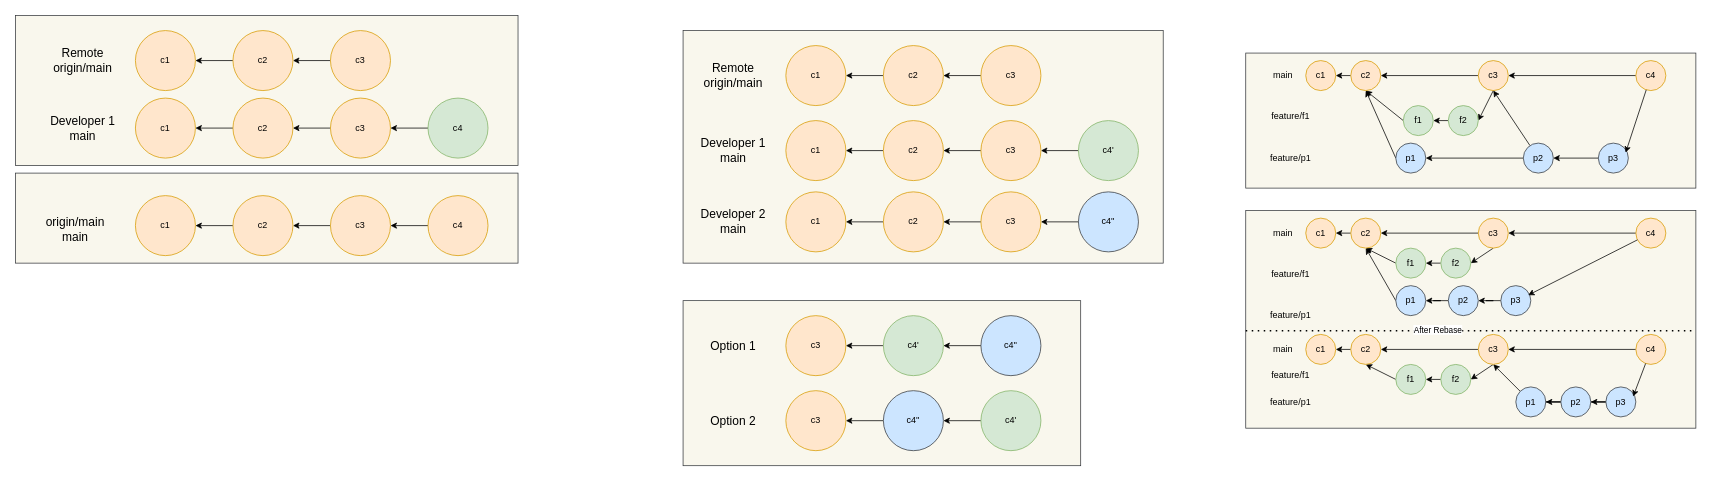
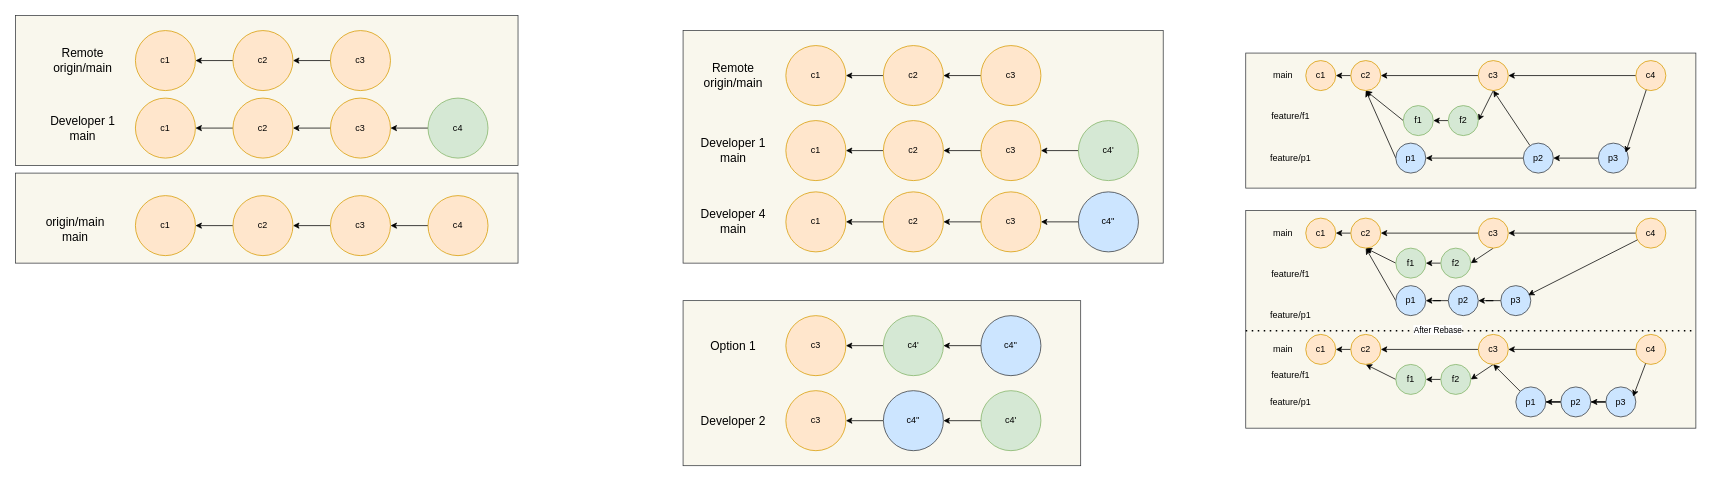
node "Developer 2 main": label "Developer 2 main" -> "Developer 4 main"
node "Option 2": label "Option 2" -> "Developer 2"
